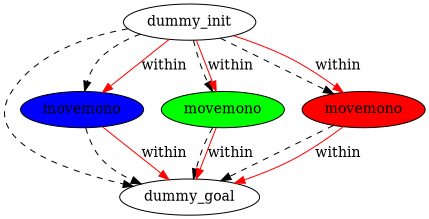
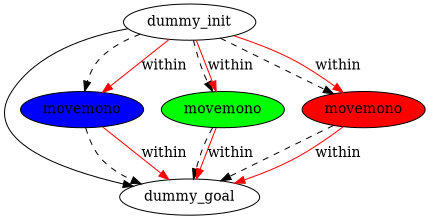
edge "dummy_init" -> "dummy_goal": style dashed -> solid
